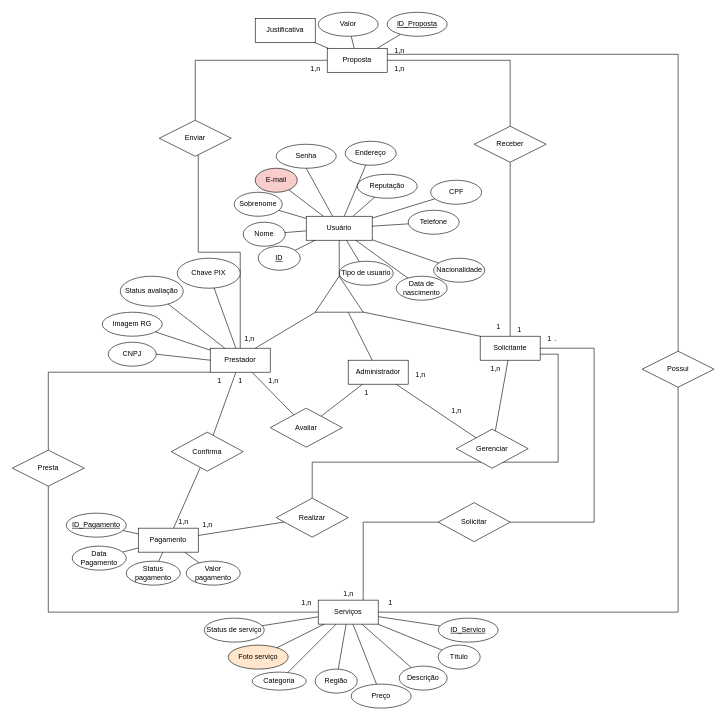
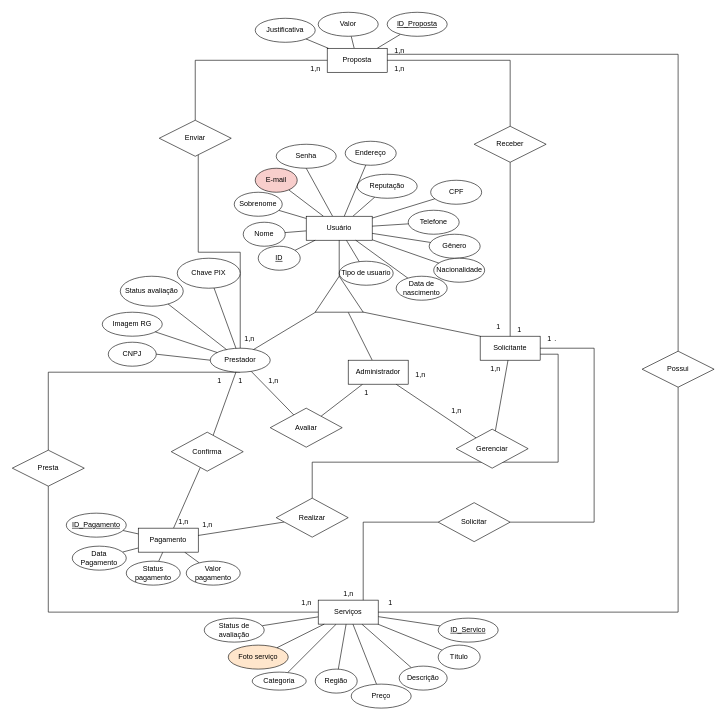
node "Justificativa": shape rectangle -> ellipse
edge "Usuário" -- "Gênero": added
node "Gênero": added
node "Prestador": shape rectangle -> ellipse
node "Status de serviço": label "Status de serviço" -> "Status de avaliação"
